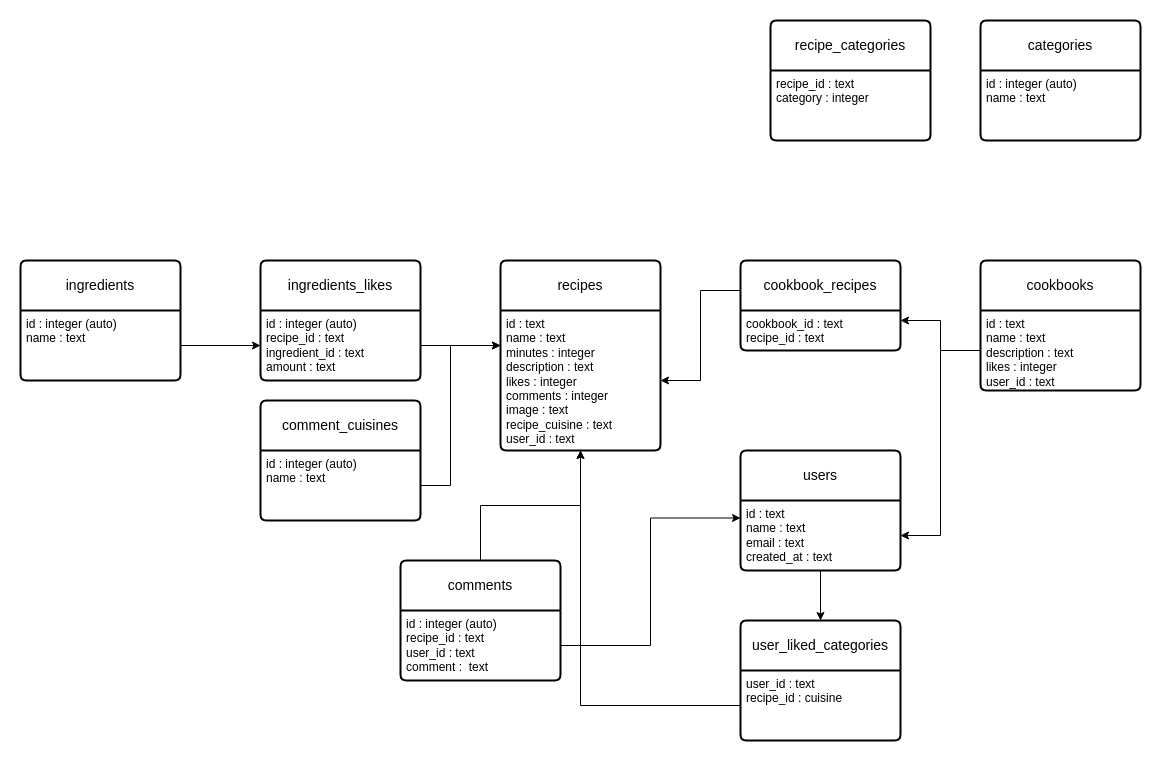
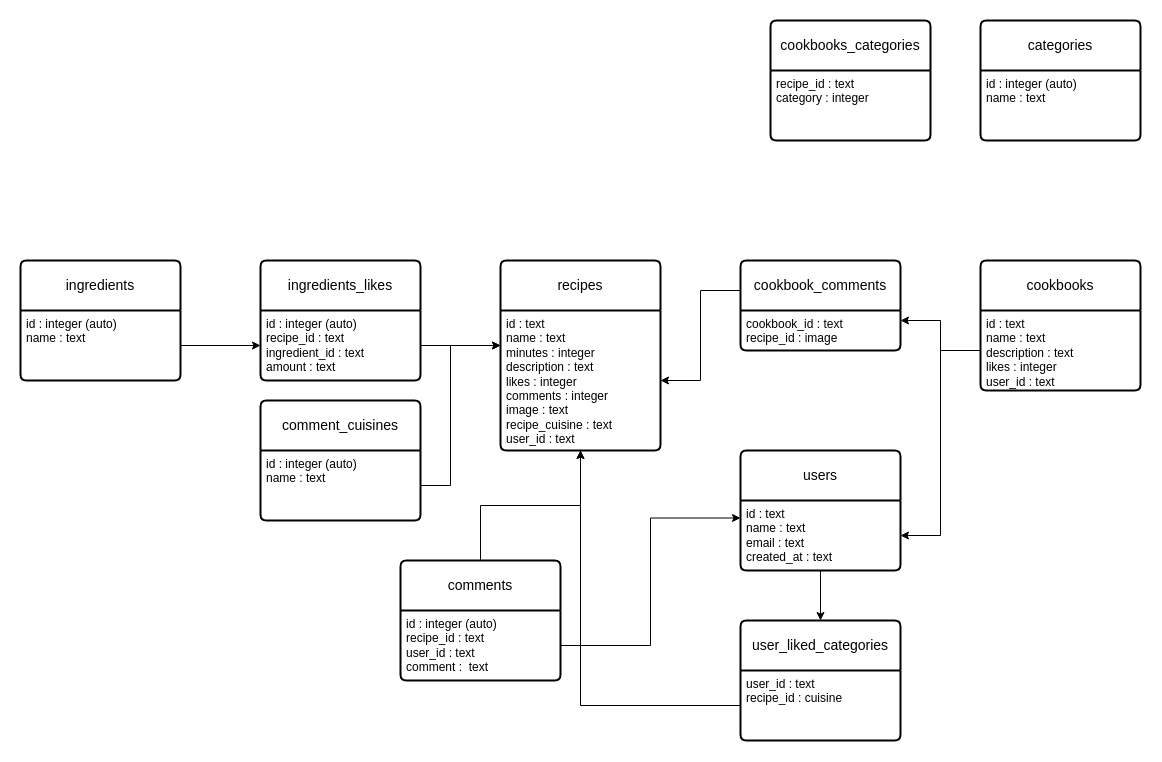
node "recipe_categories": label "recipe_categories" -> "cookbooks_categories"
node "cookbook_recipes": label "cookbook_recipes" -> "cookbook_comments"
node "cookbook_id : text recipe_id : text": label "cookbook_id : text recipe_id : text" -> "cookbook_id : text recipe_id : image"
